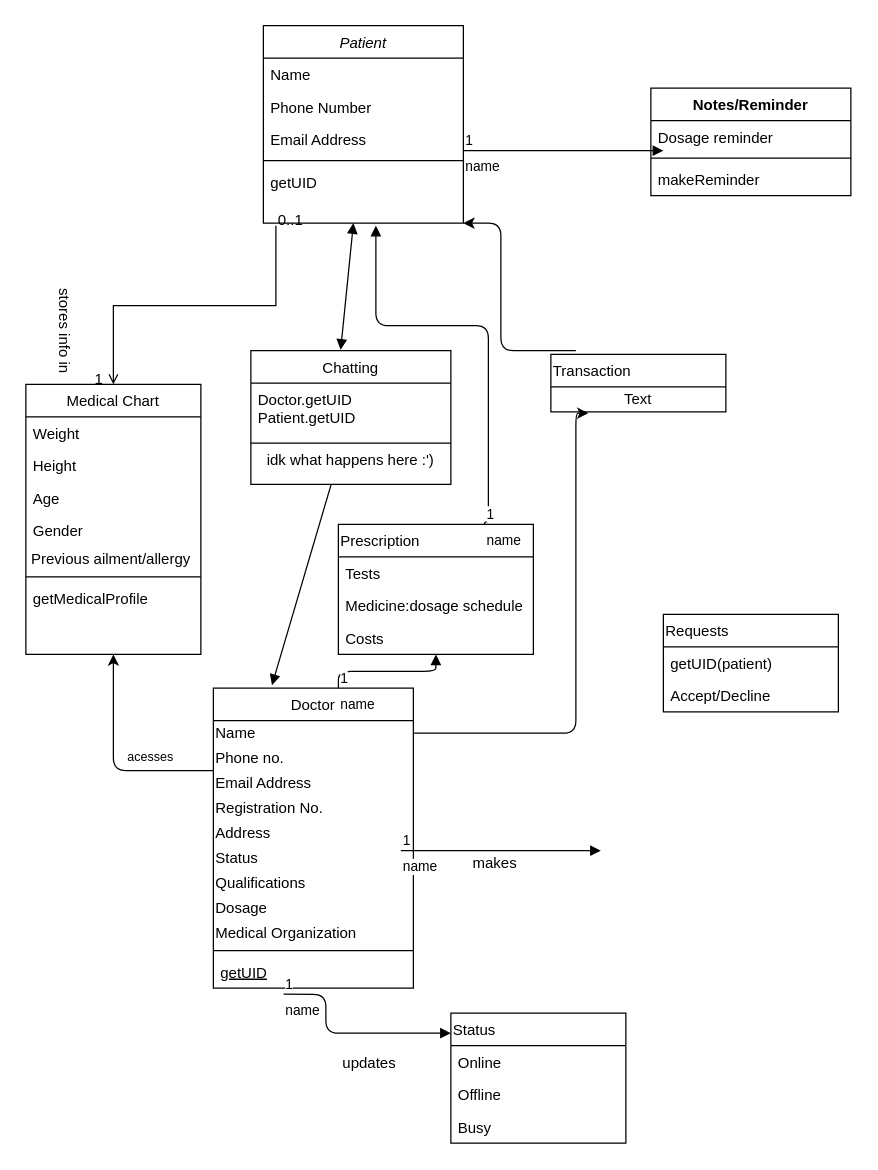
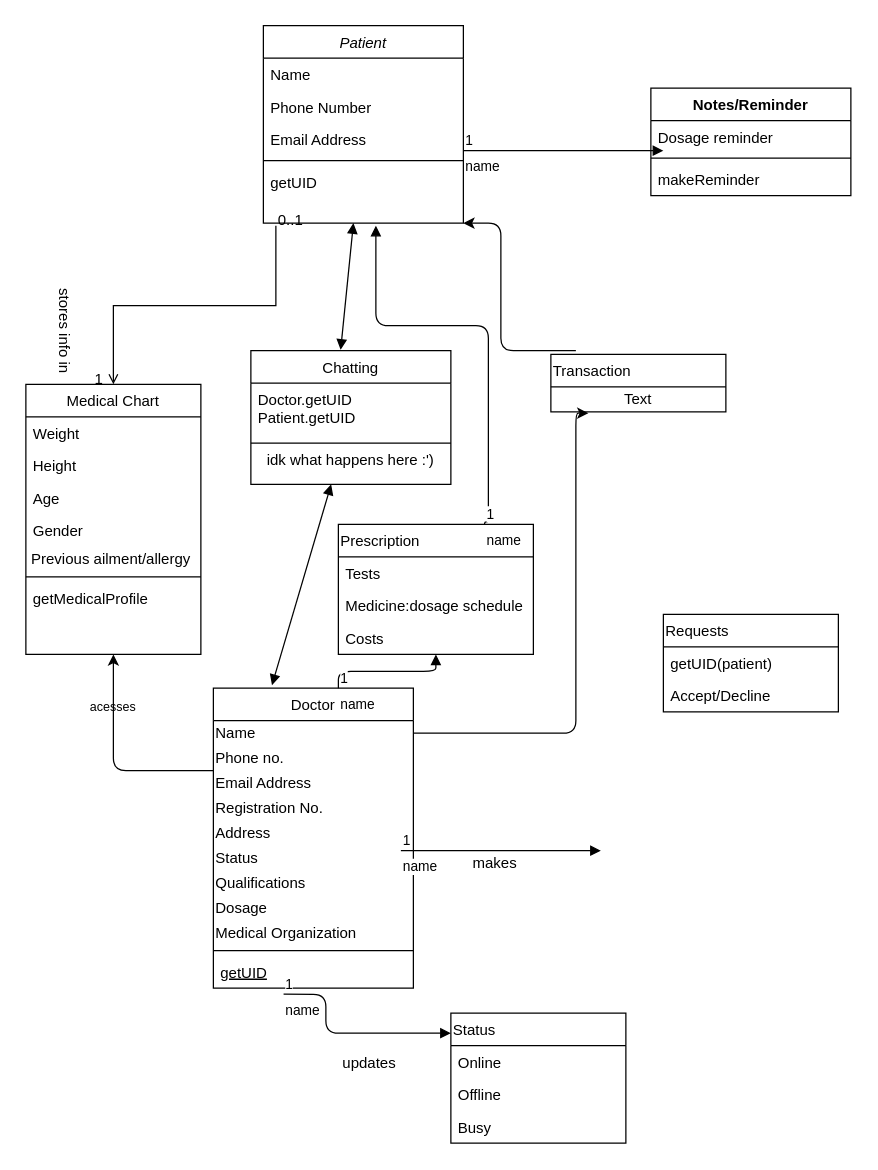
edge "Chatting" -> "Doctor": arrowhead none -> block
node "acesses": moved (151, 757) -> (113, 707)
